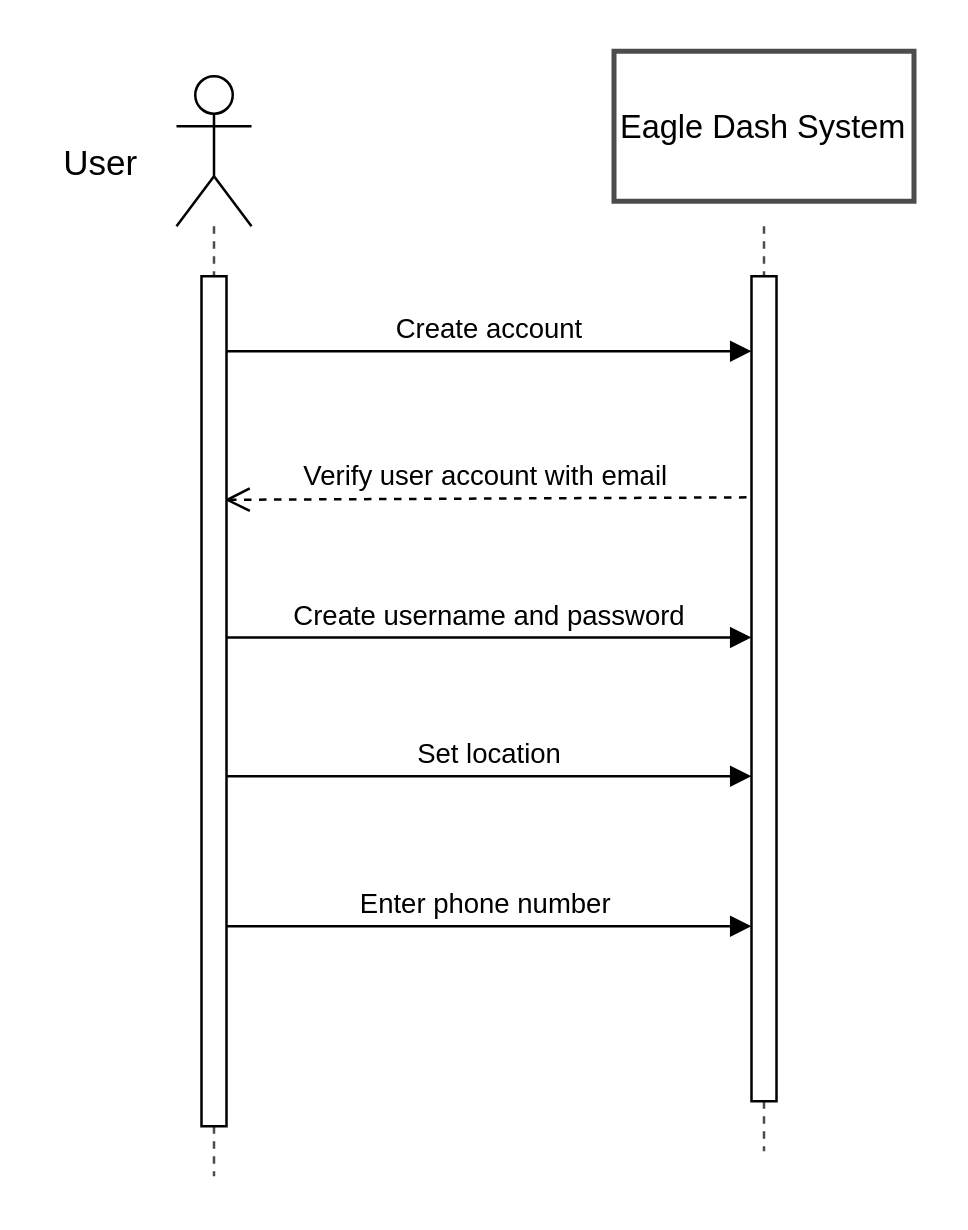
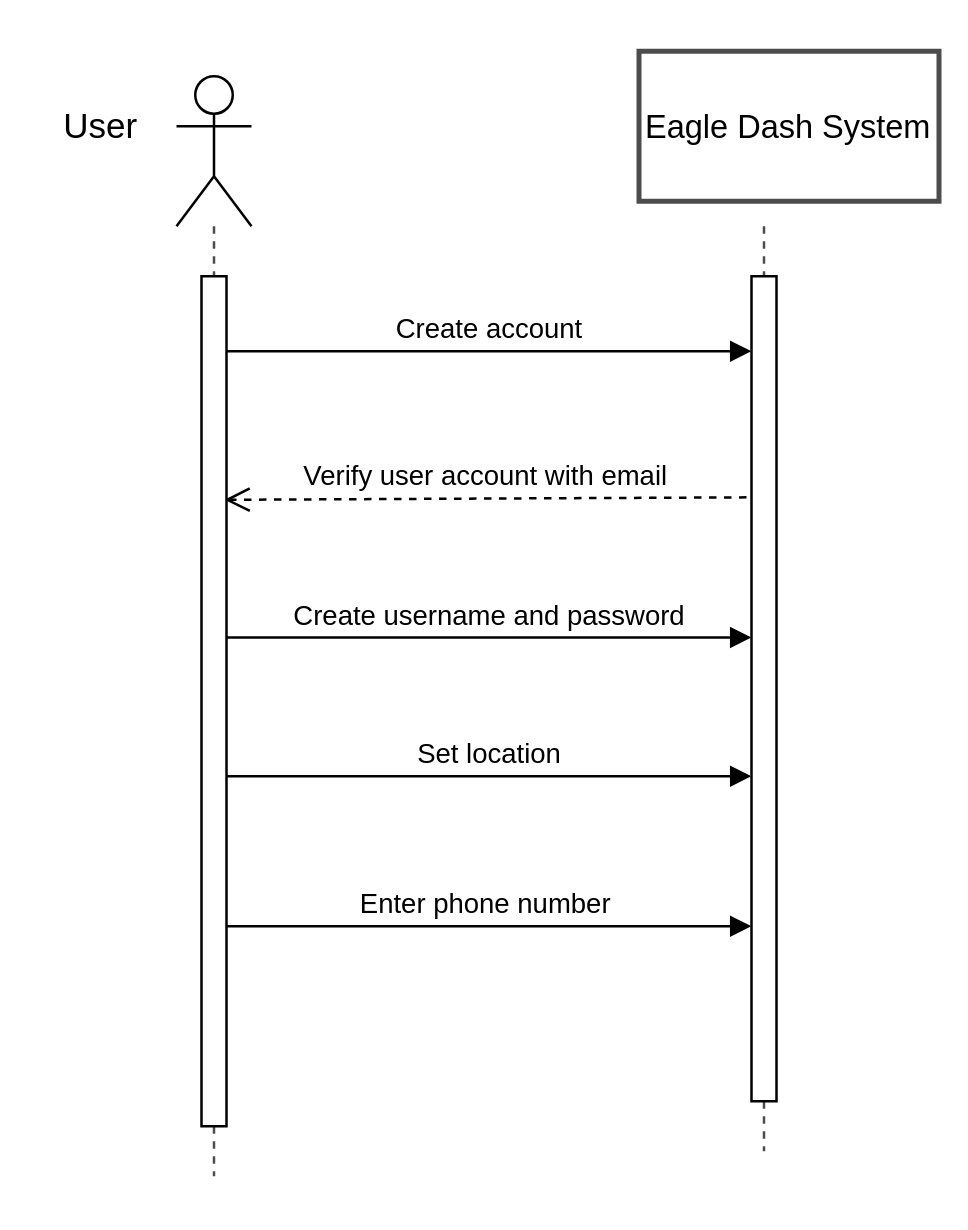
node "Eagle Dash System": moved (764, 126) -> (789, 126)
node "User": moved (101, 164) -> (101, 126)
